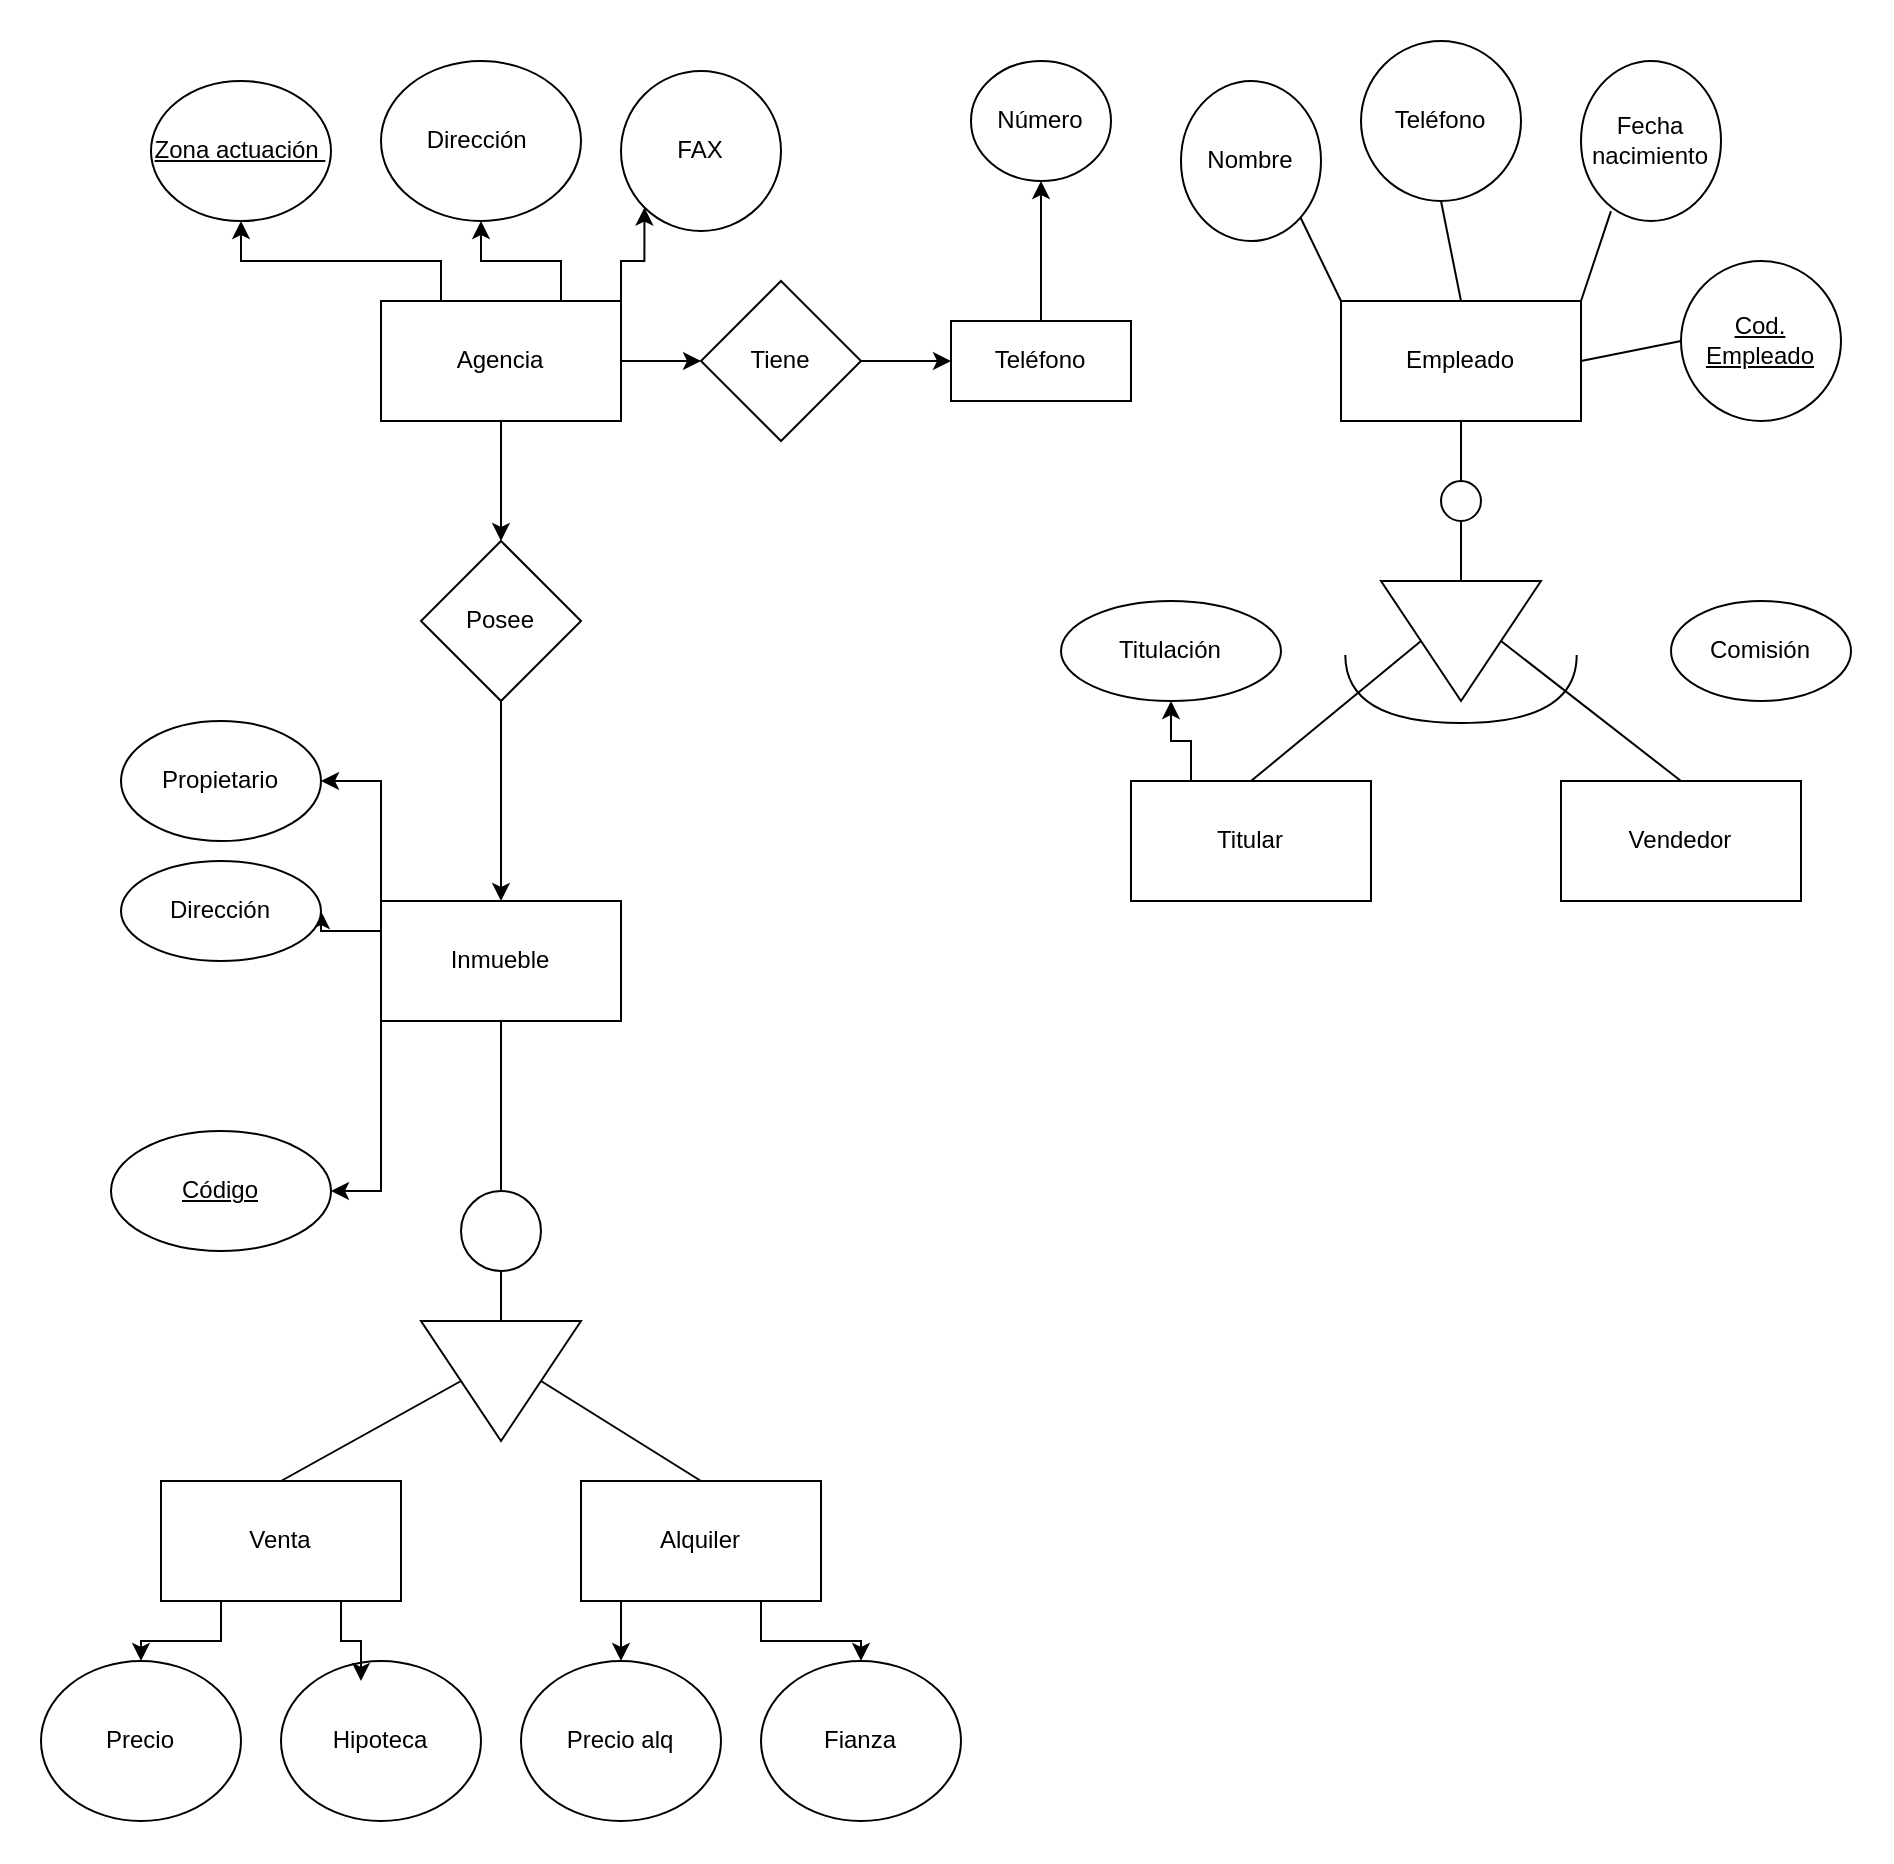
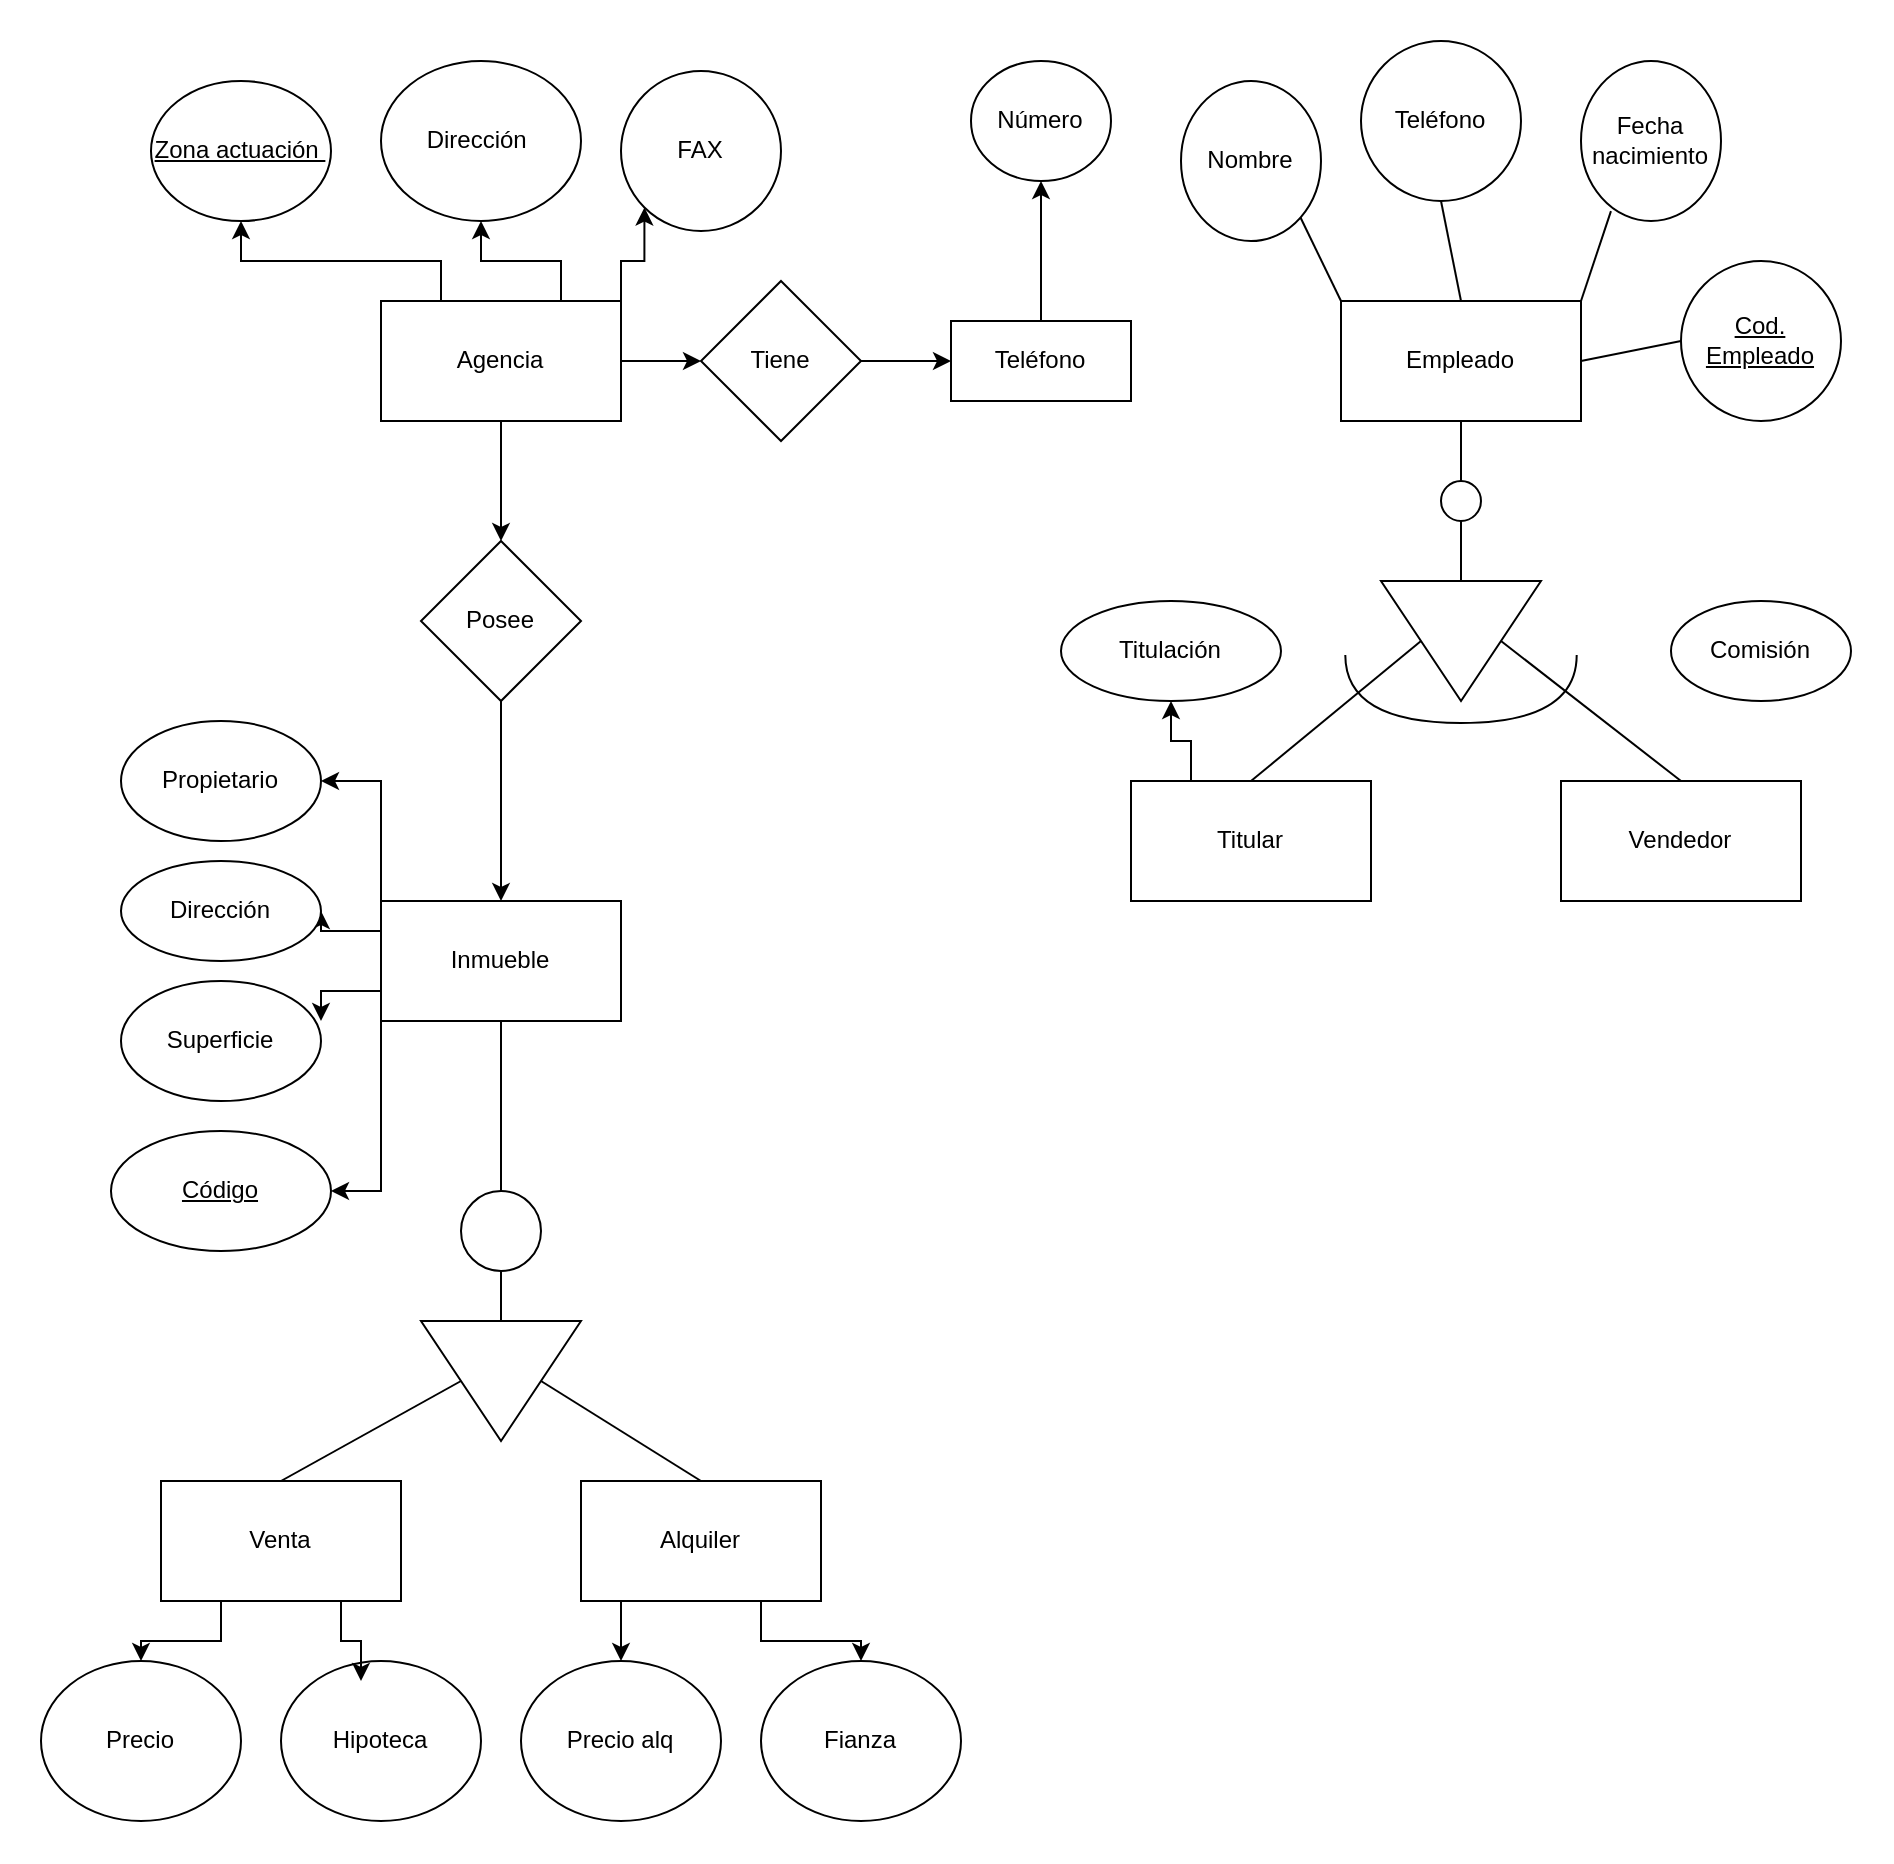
edge "Inmueble" -> "Superficie": added
node "Superficie": added
